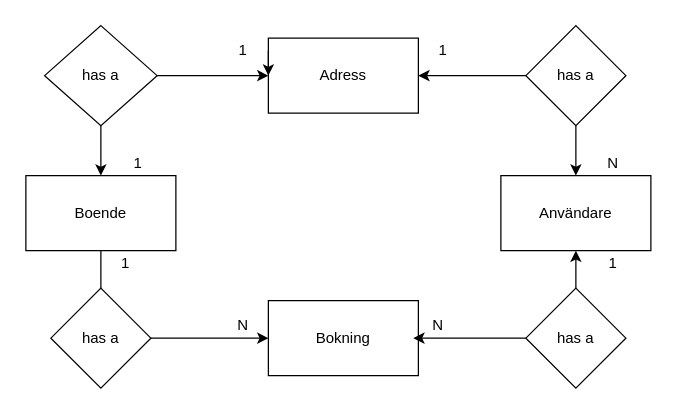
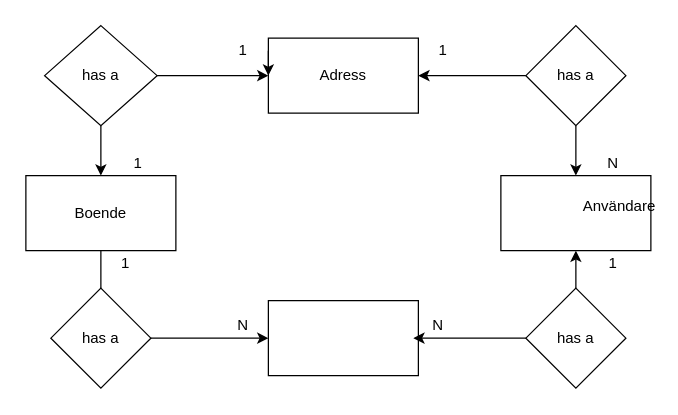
node "Användare": moved (576, 213) -> (619, 207)
node "Bokning": removed
